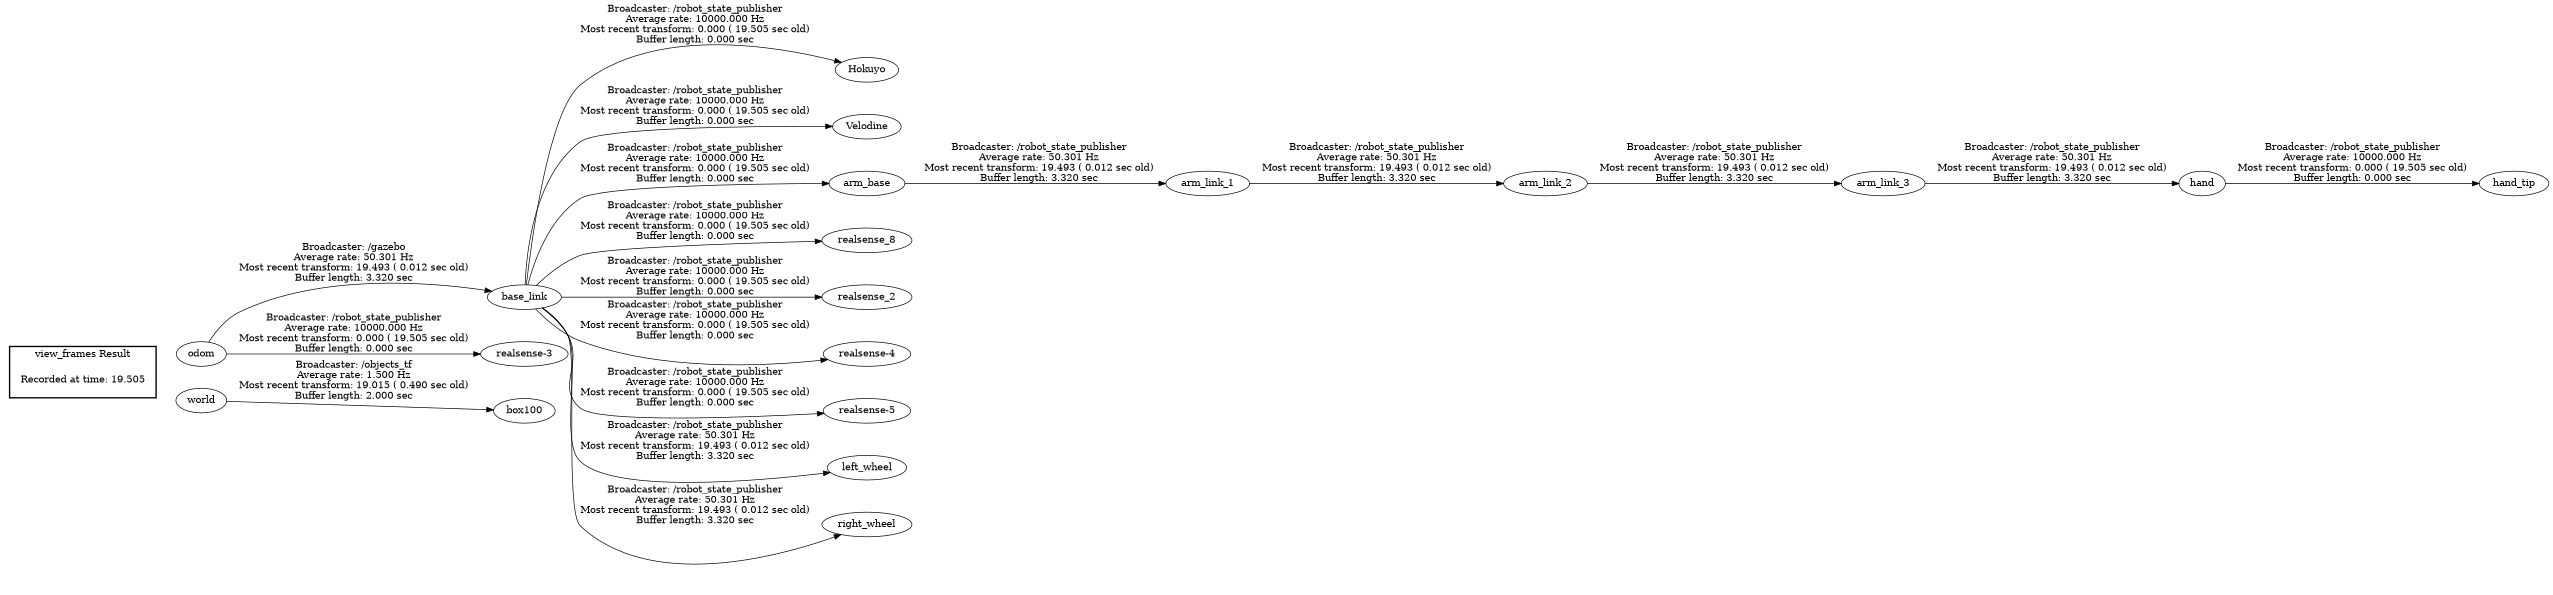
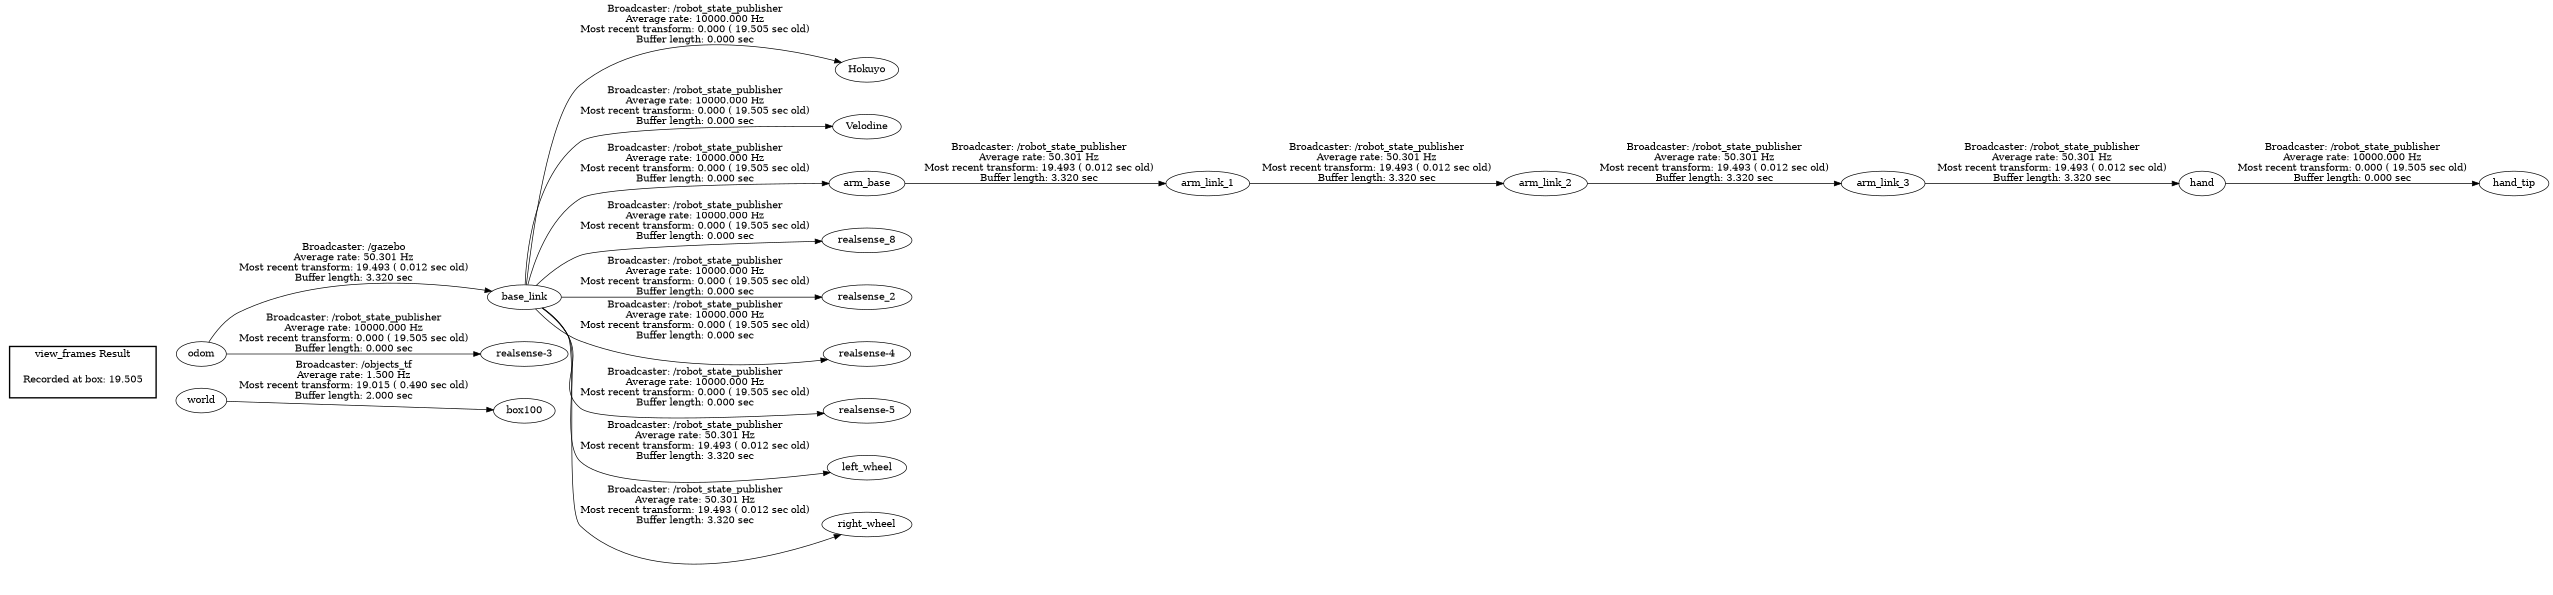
node "Recorded at time: 19.505": label "Recorded at time: 19.505" -> "Recorded at box: 19.505"
